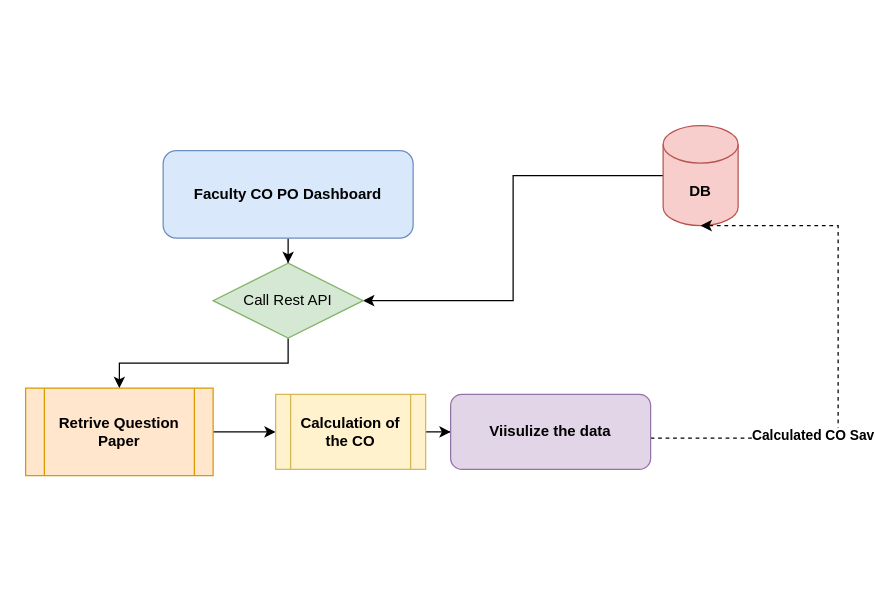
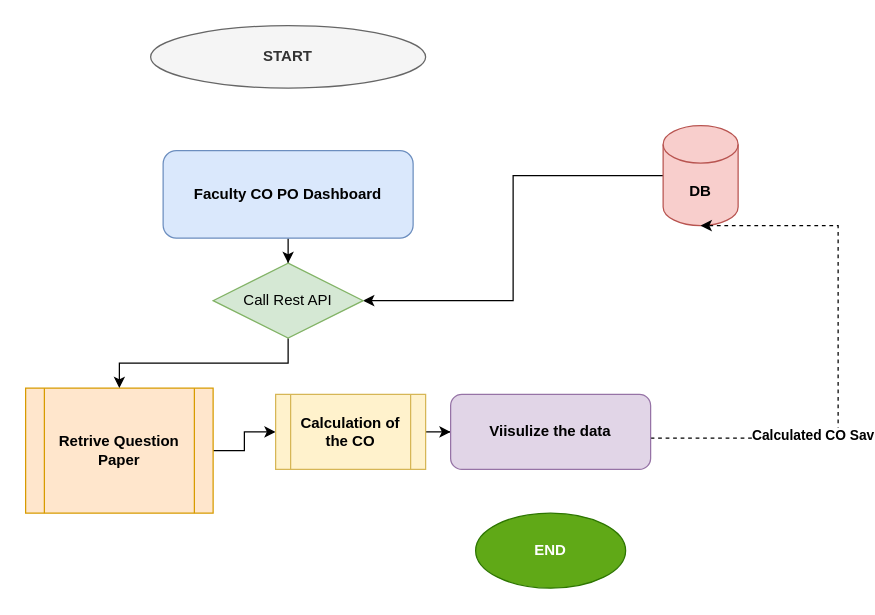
node "START": added
node "Retrive Question Paper": size 188x88 -> 188x125
node "END": added
